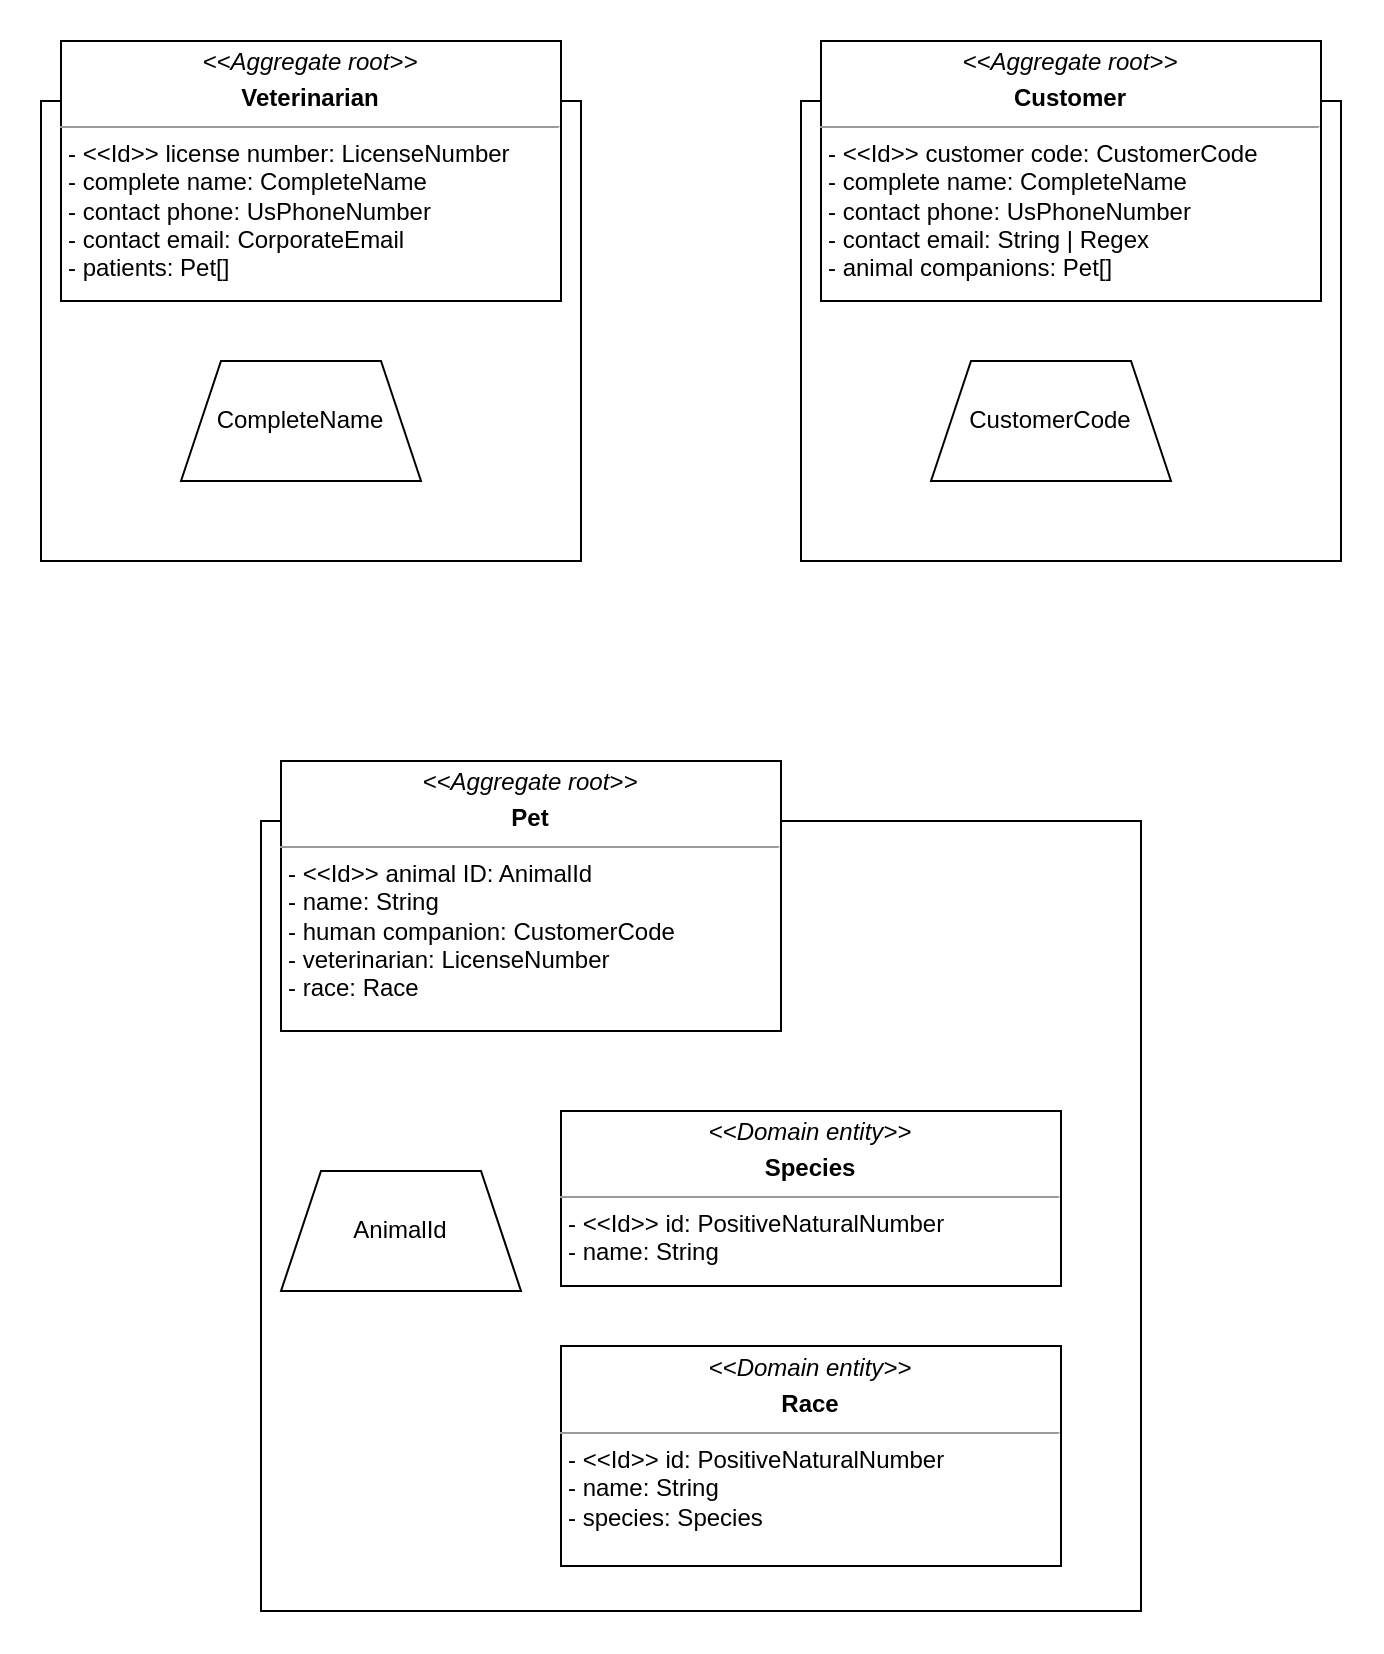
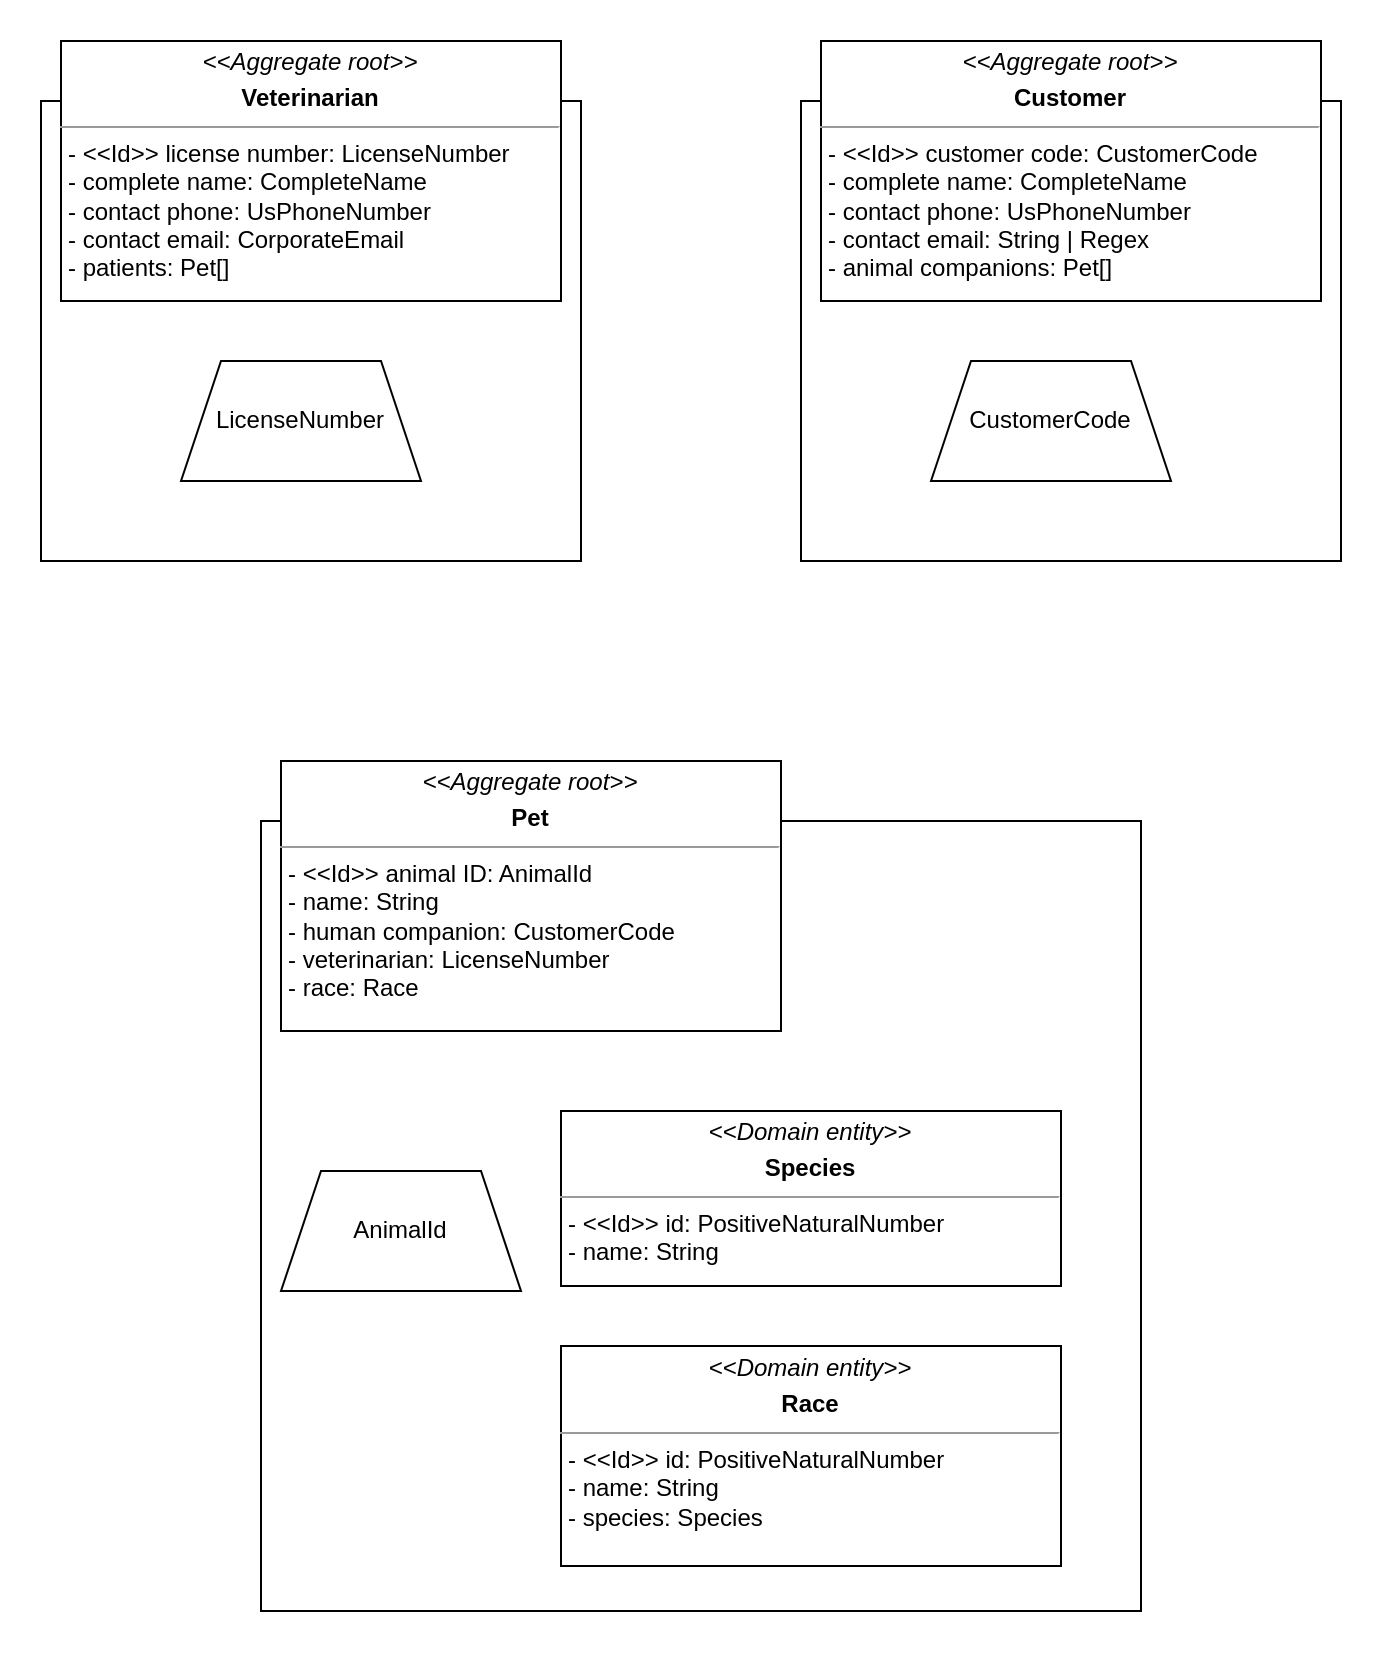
node "CompleteName": label "CompleteName" -> "LicenseNumber"
